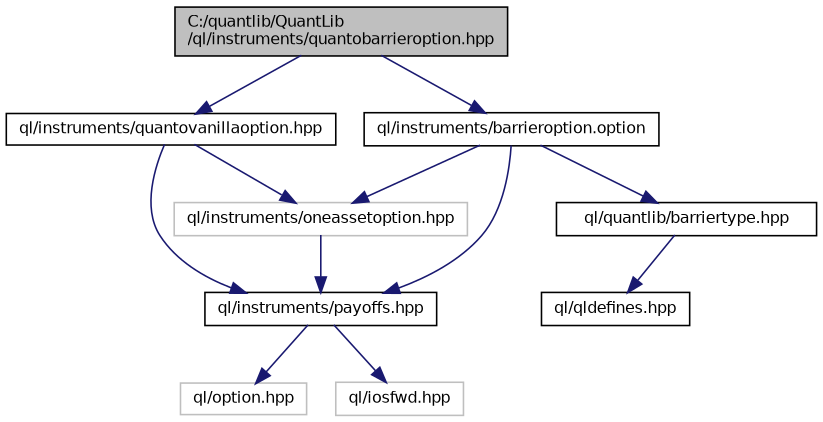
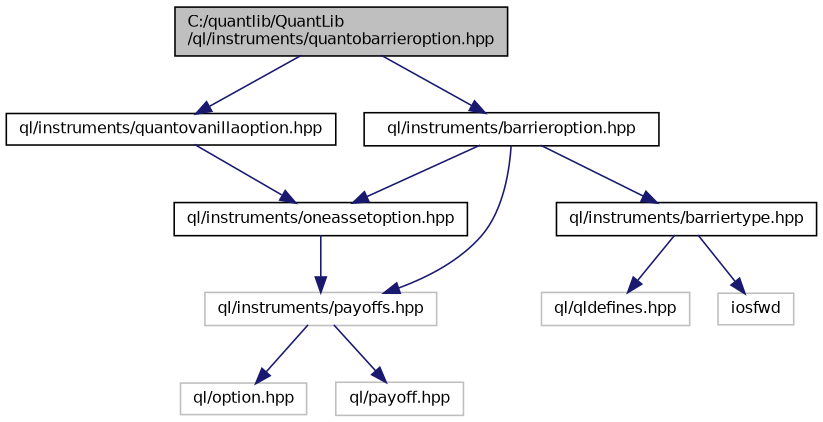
node "ql/instruments/barrieroption.option": label "ql/instruments/barrieroption.option" -> "ql/instruments/barrieroption.hpp"
node "ql/instruments/oneassetoption.hpp": color grey75 -> black
node "ql/quantlib/barriertype.hpp": label "ql/quantlib/barriertype.hpp" -> "ql/instruments/barriertype.hpp"
edge "ql/instruments/quantovanillaoption.hpp" -> "ql/instruments/payoffs.hpp": removed
node "ql/instruments/payoffs.hpp": color black -> grey75
node "ql/qldefines.hpp": color black -> grey75
node "iosfwd": added
node "ql/iosfwd.hpp": label "ql/iosfwd.hpp" -> "ql/payoff.hpp"
